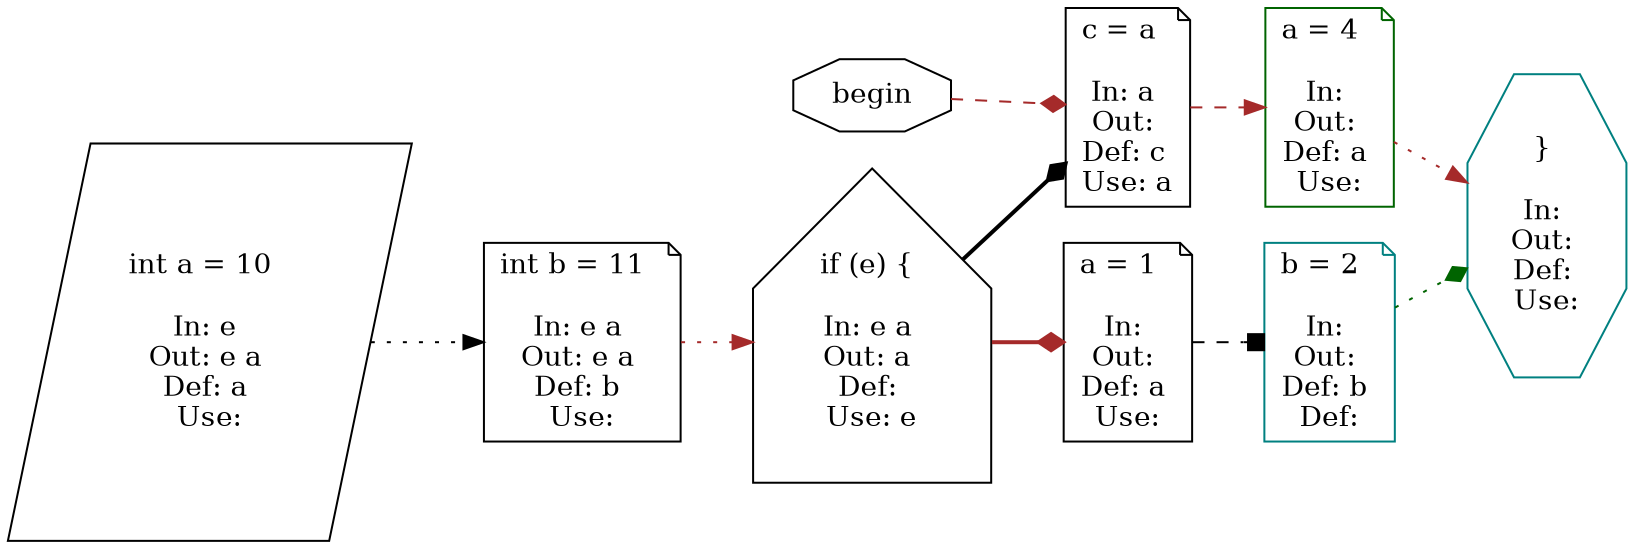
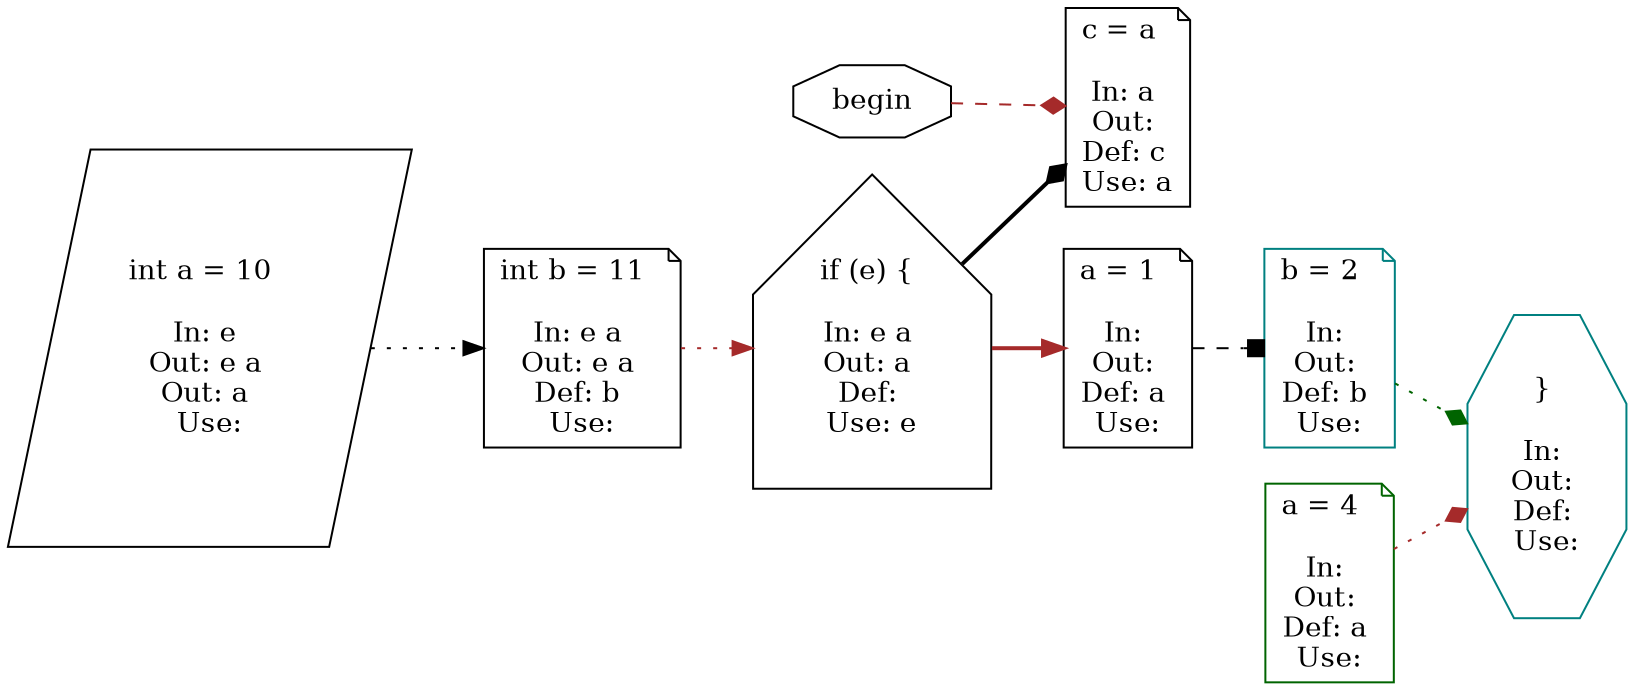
edge "c = a In: a Out: Def: c Use: a" -> "a = 4 In: Out: Def: a Use:": removed
edge "a = 4 In: Out: Def: a Use:" -> "} In: Out: Def: Use:": arrowhead normal -> diamond
node "int a = 10 In: e Out: e a Def: a Use:": label "int a = 10 In: e Out: e a Def: a Use:" -> "int a = 10 In: e Out: e a Out: a Use:"
edge "if (e) { In: e a Out: a Def: Use: e" -> "a = 1 In: Out: Def: a Use:": arrowhead diamond -> normal
node "b = 2 In: Out: Def: b Def:": label "b = 2 In: Out: Def: b Def:" -> "b = 2 In: Out: Def: b Use:"
